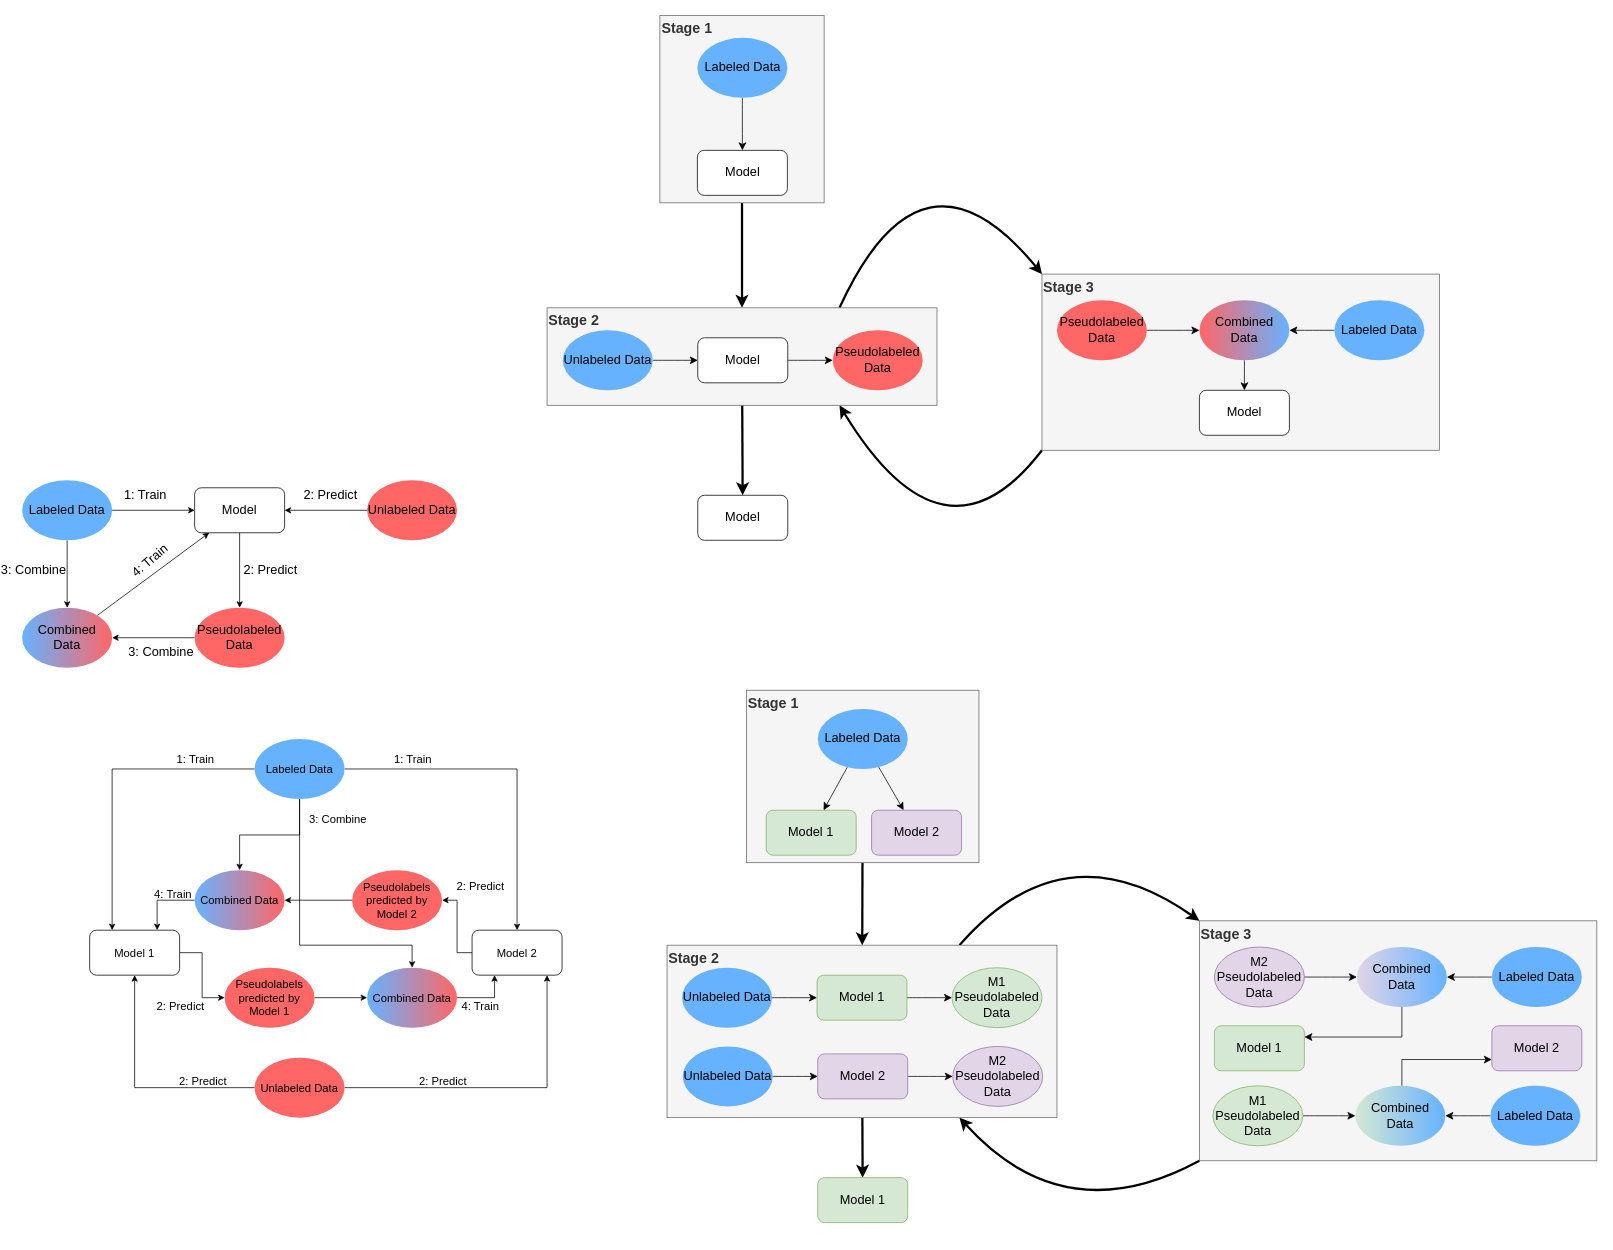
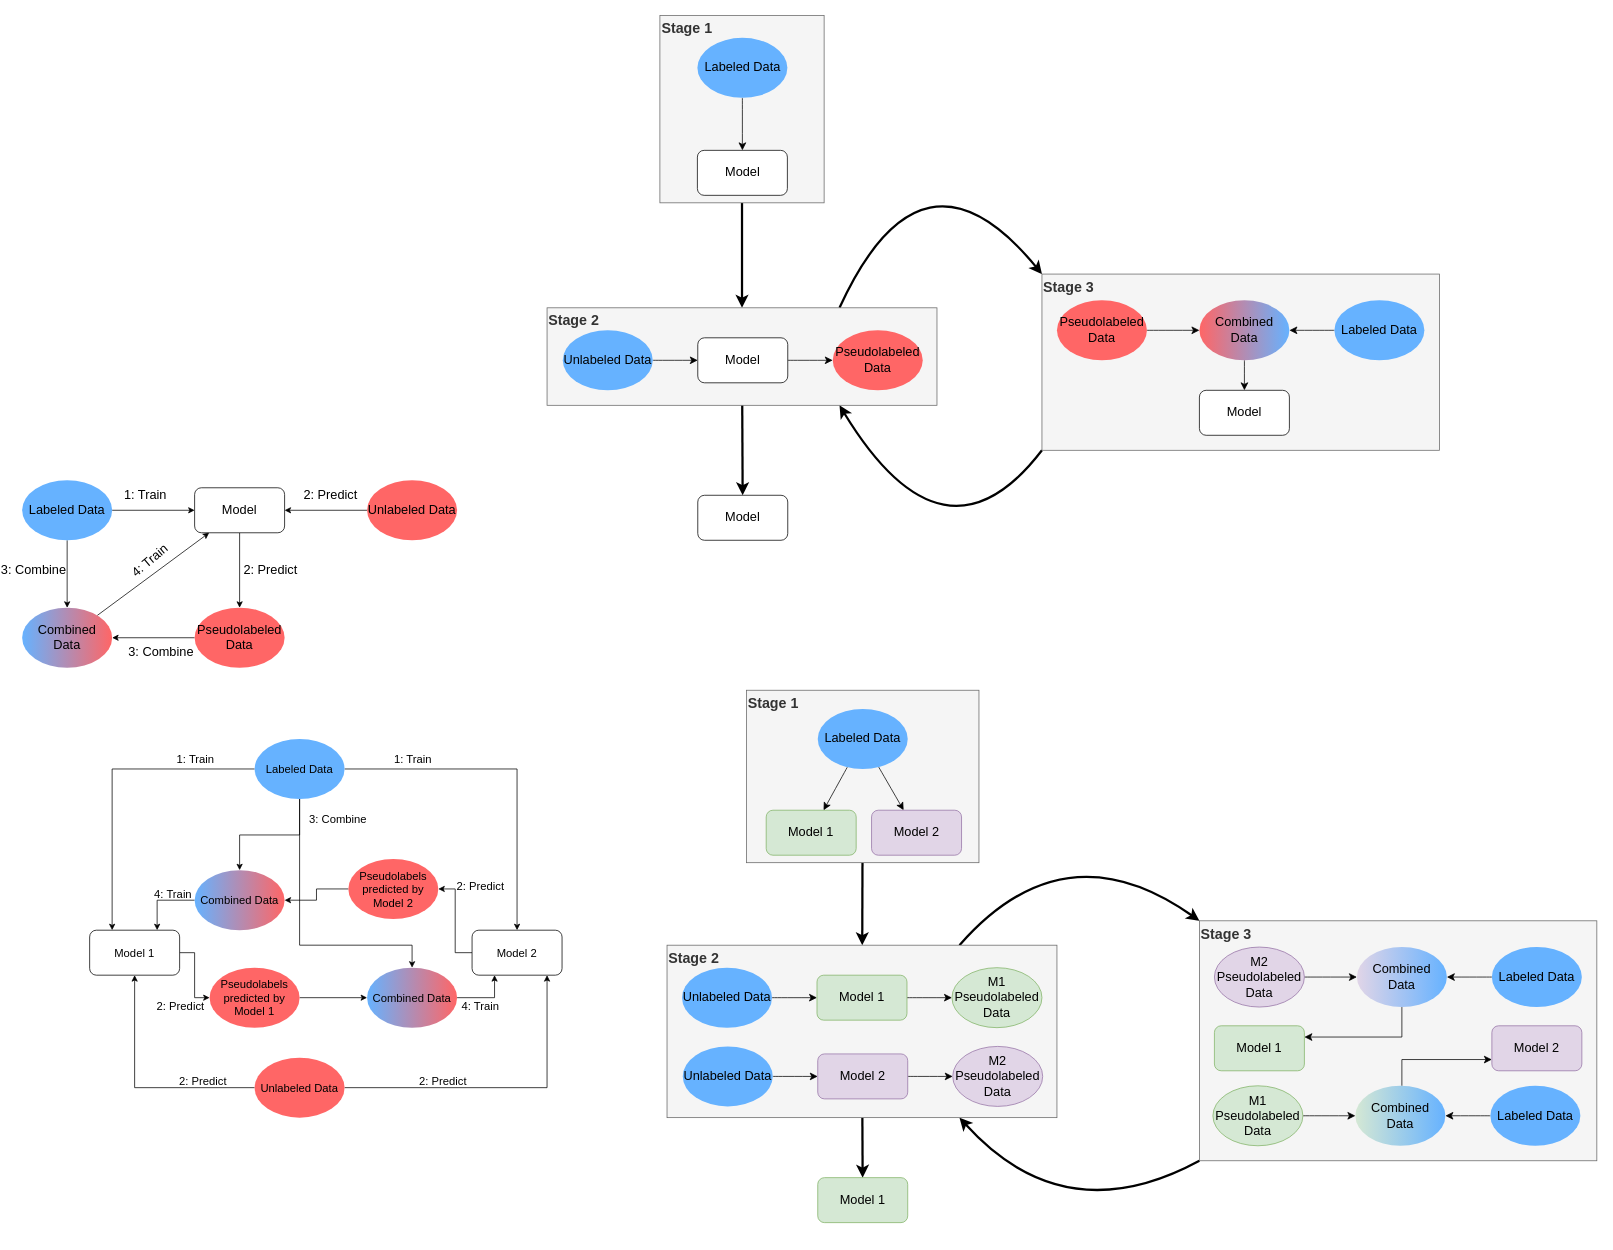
node "Pseudolabels predicted by Model 2": moved (397, 900) -> (393, 889)
node "Pseudolabels predicted by Model 1": moved (270, 998) -> (255, 998)
